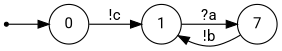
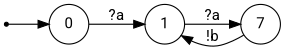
edge "0" -> "1": label "!c" -> "?a"
